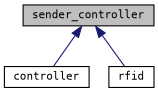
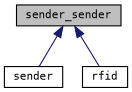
node "sender_controller": label "sender_controller" -> "sender_sender"
node "controller": label "controller" -> "sender"
